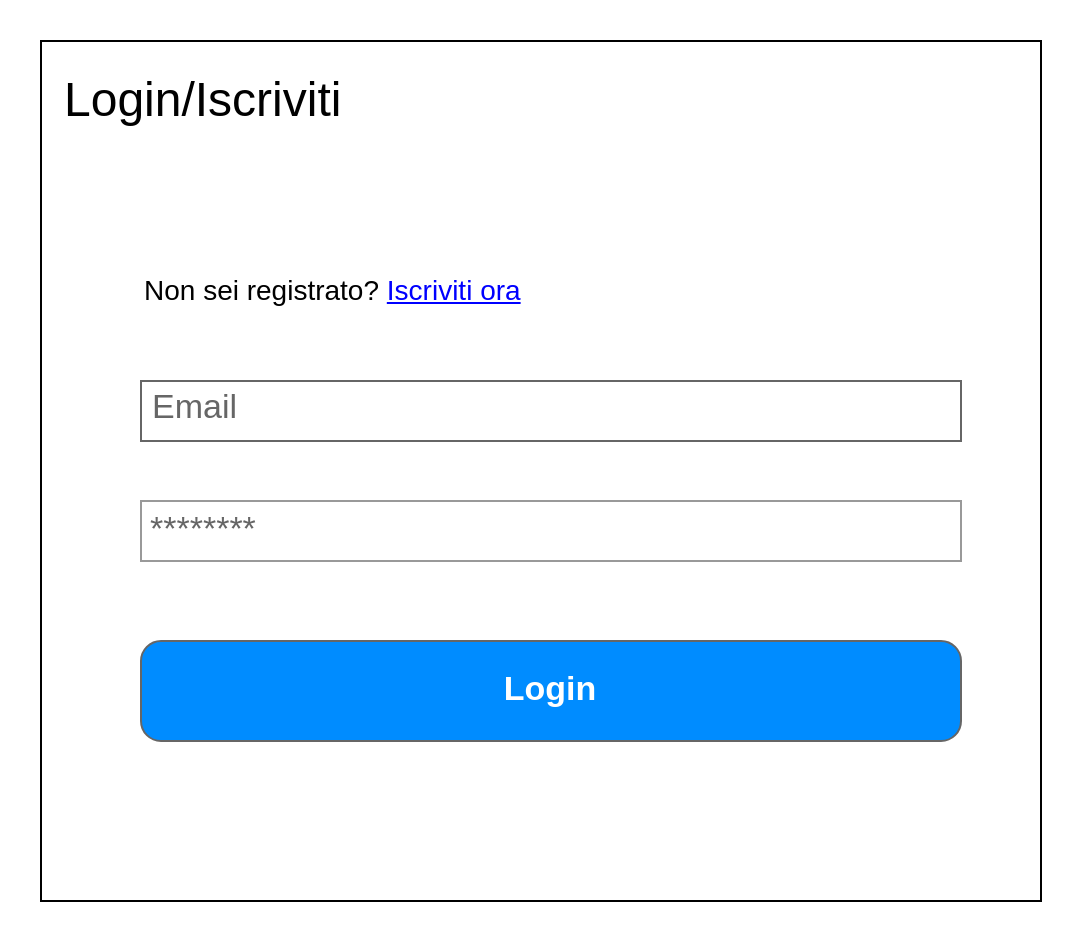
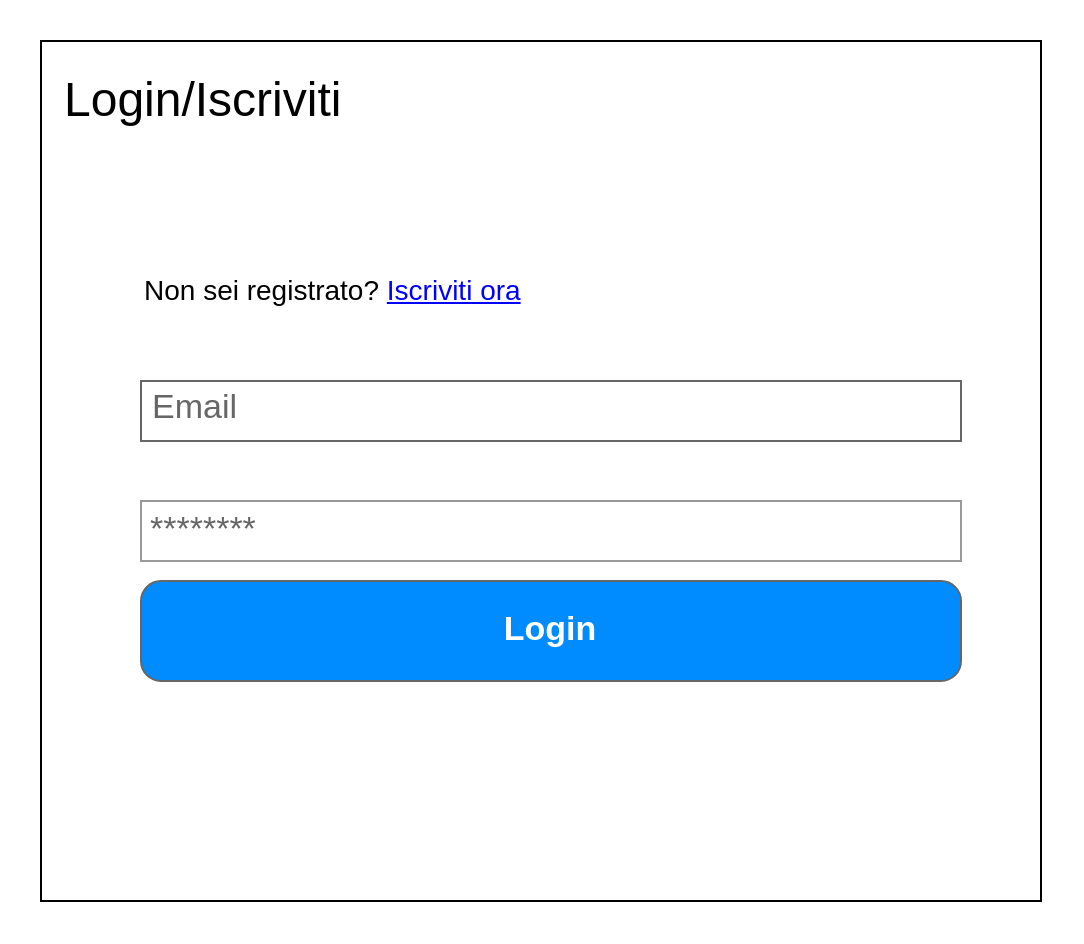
node "Login": moved (551, 691) -> (551, 631)
